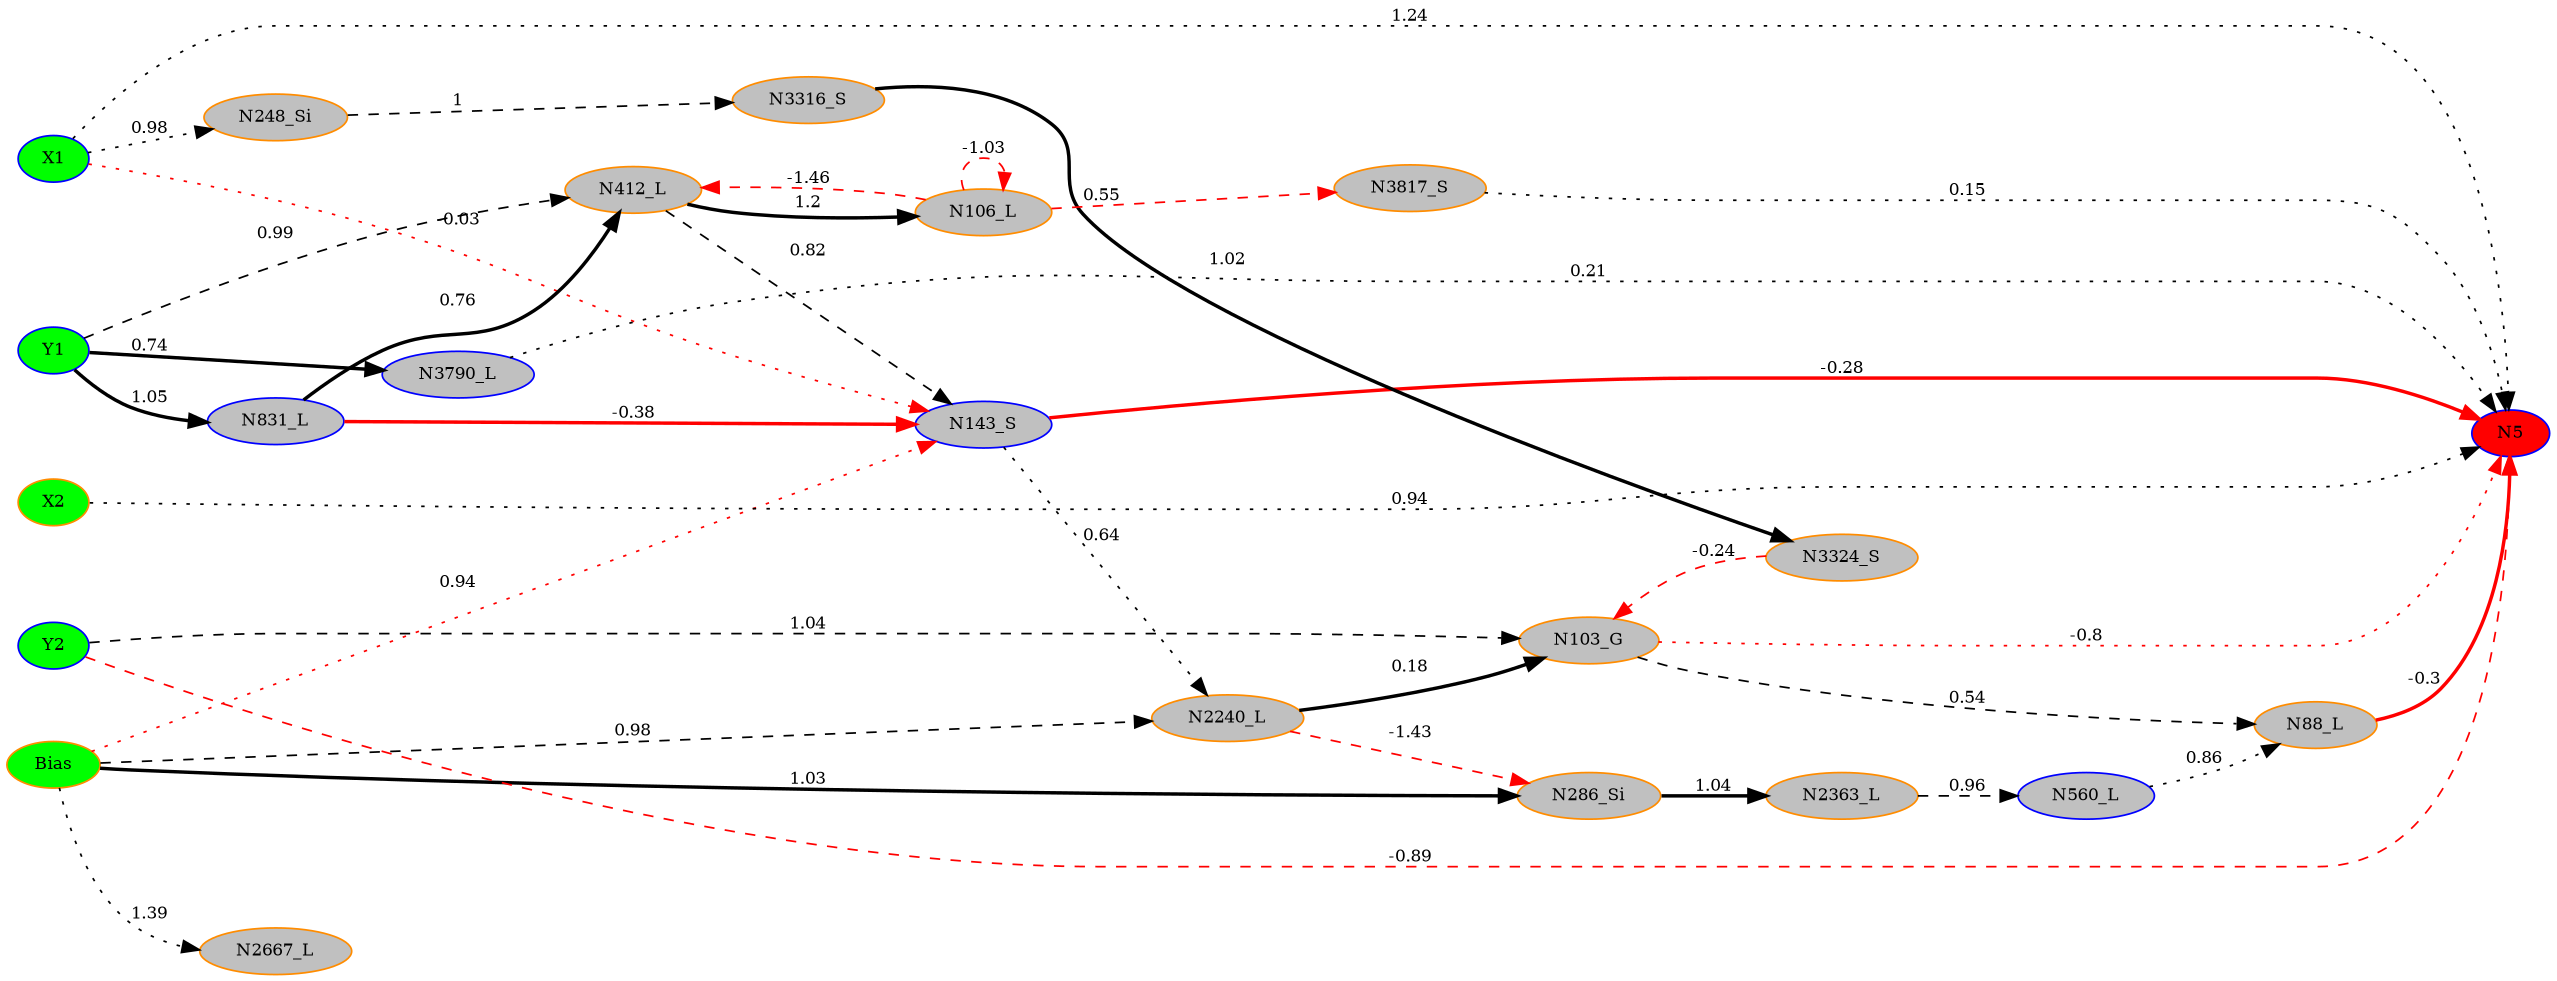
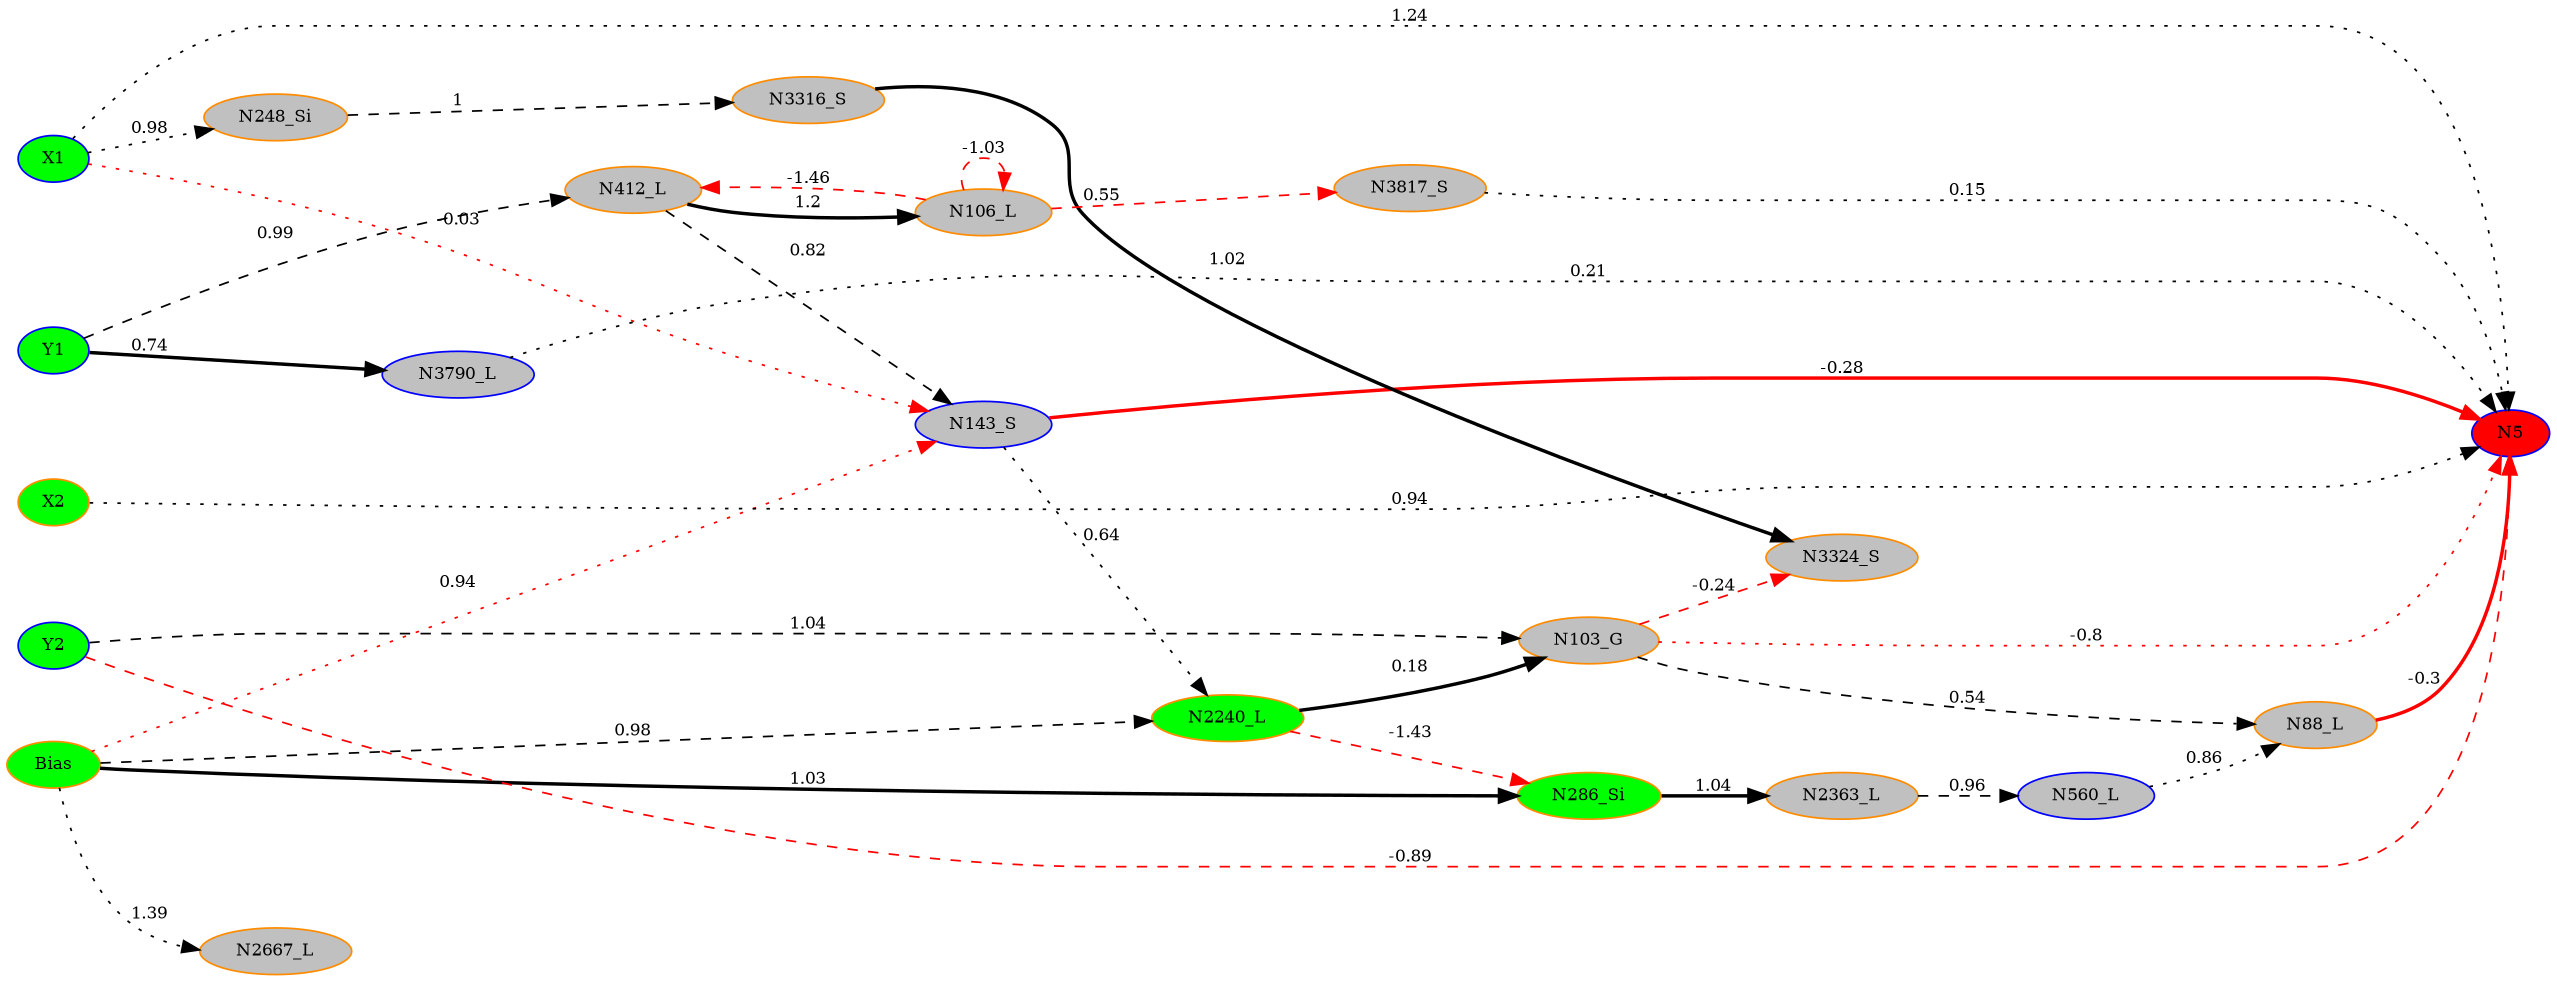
node "N831_L": removed
edge "N3324_S" -> "N103_G": reversed
node "N2240_L": fillcolor gray -> green
node "N286_Si": fillcolor gray -> green
